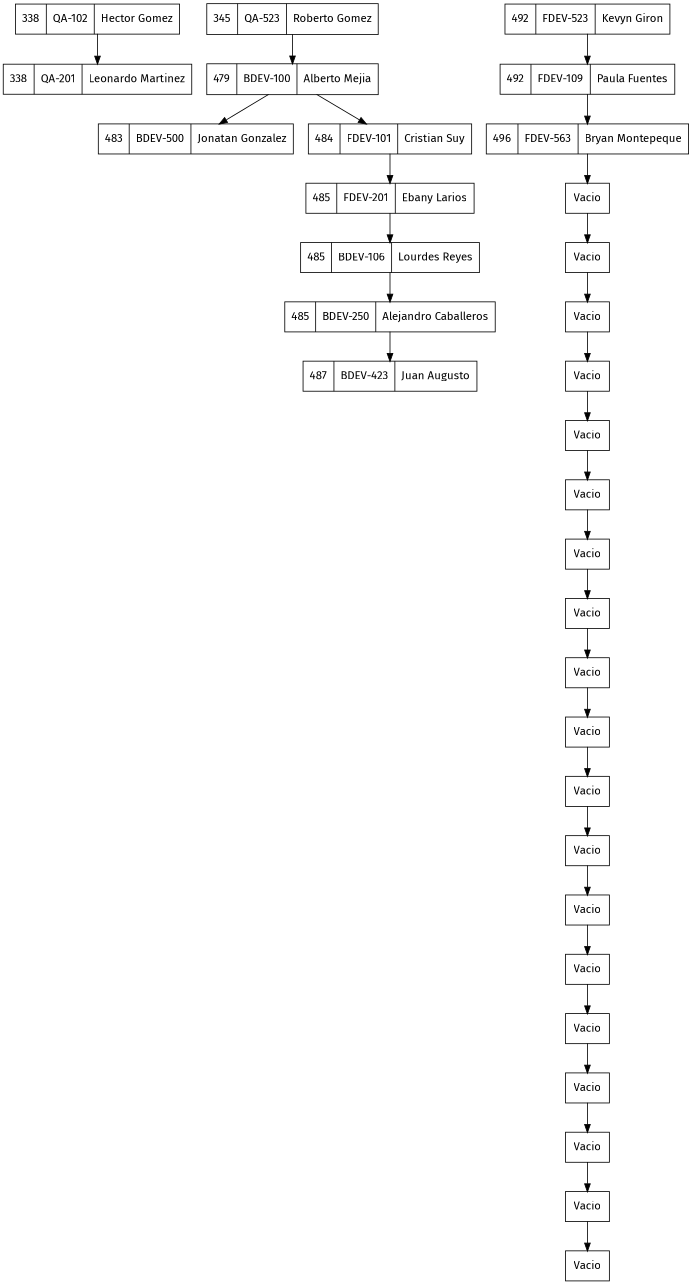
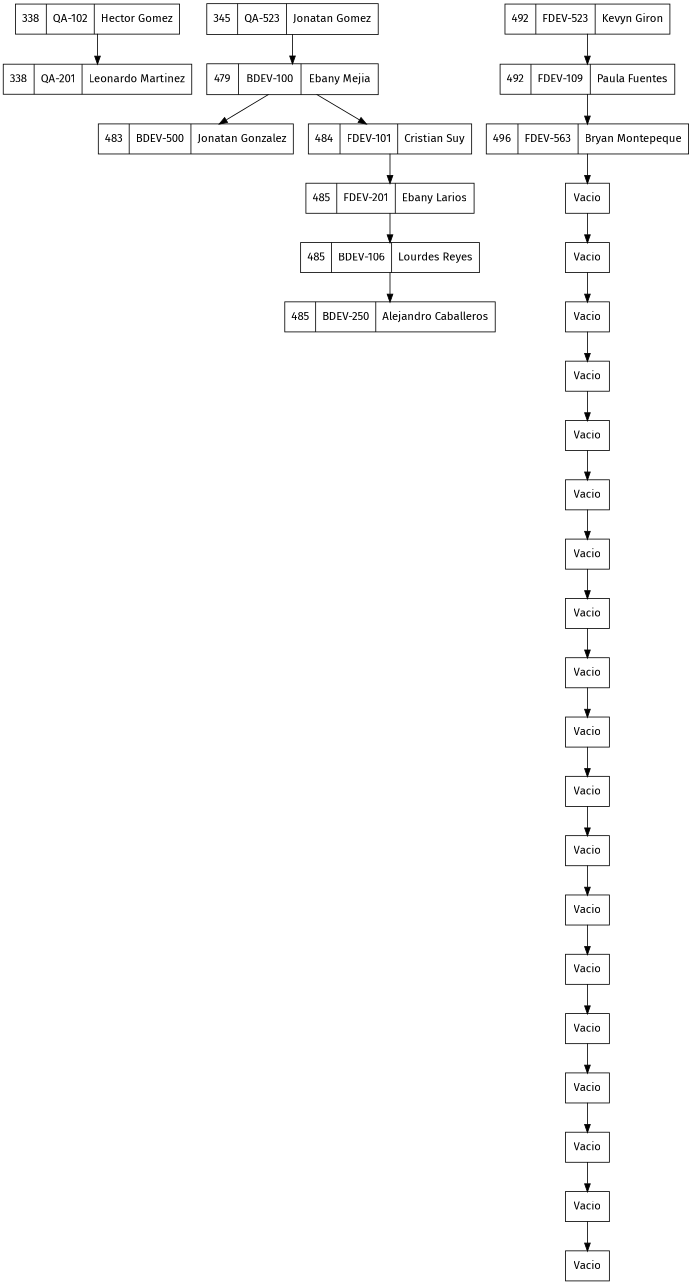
node "345": text "Roberto Gomez" -> "Jonatan Gomez"
node "479": text "Alberto Mejia" -> "Ebany Mejia"
node "487": removed
